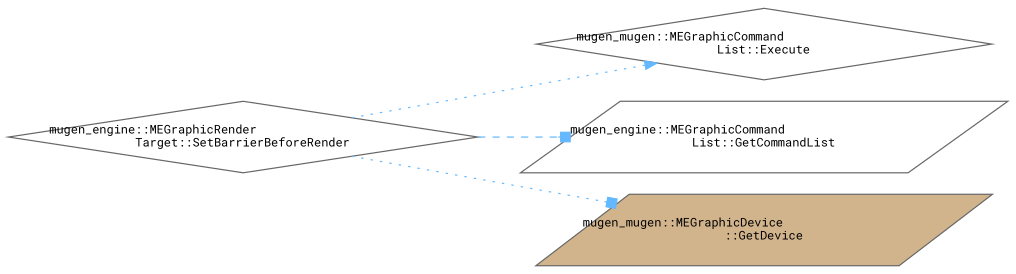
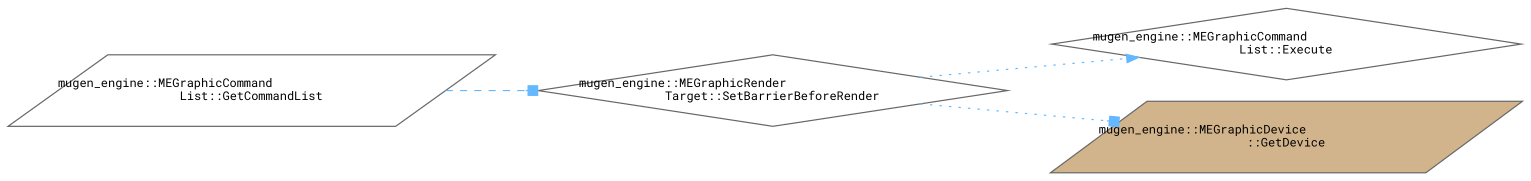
node "mugen_mugen::MEGraphicCommand List::Execute": label "mugen_mugen::MEGraphicCommand List::Execute" -> "mugen_engine::MEGraphicCommand List::Execute"
edge "mugen_engine::MEGraphicRender Target::SetBarrierBeforeRender" -> "mugen_engine::MEGraphicCommand List::GetCommandList": reversed
node "mugen_mugen::MEGraphicDevice ::GetDevice": label "mugen_mugen::MEGraphicDevice ::GetDevice" -> "mugen_engine::MEGraphicDevice ::GetDevice"
